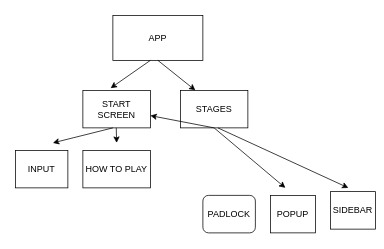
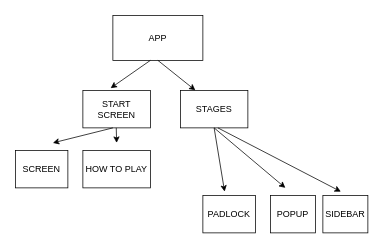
edge "STAGES" -> "START SCREEN": now "STAGES" -> "PADLOCK"
node "INPUT": label "INPUT" -> "SCREEN"
node "SIDEBAR": moved (353, 210) -> (345, 214)
node "PADLOCK": shape rounded rectangle -> rectangle
